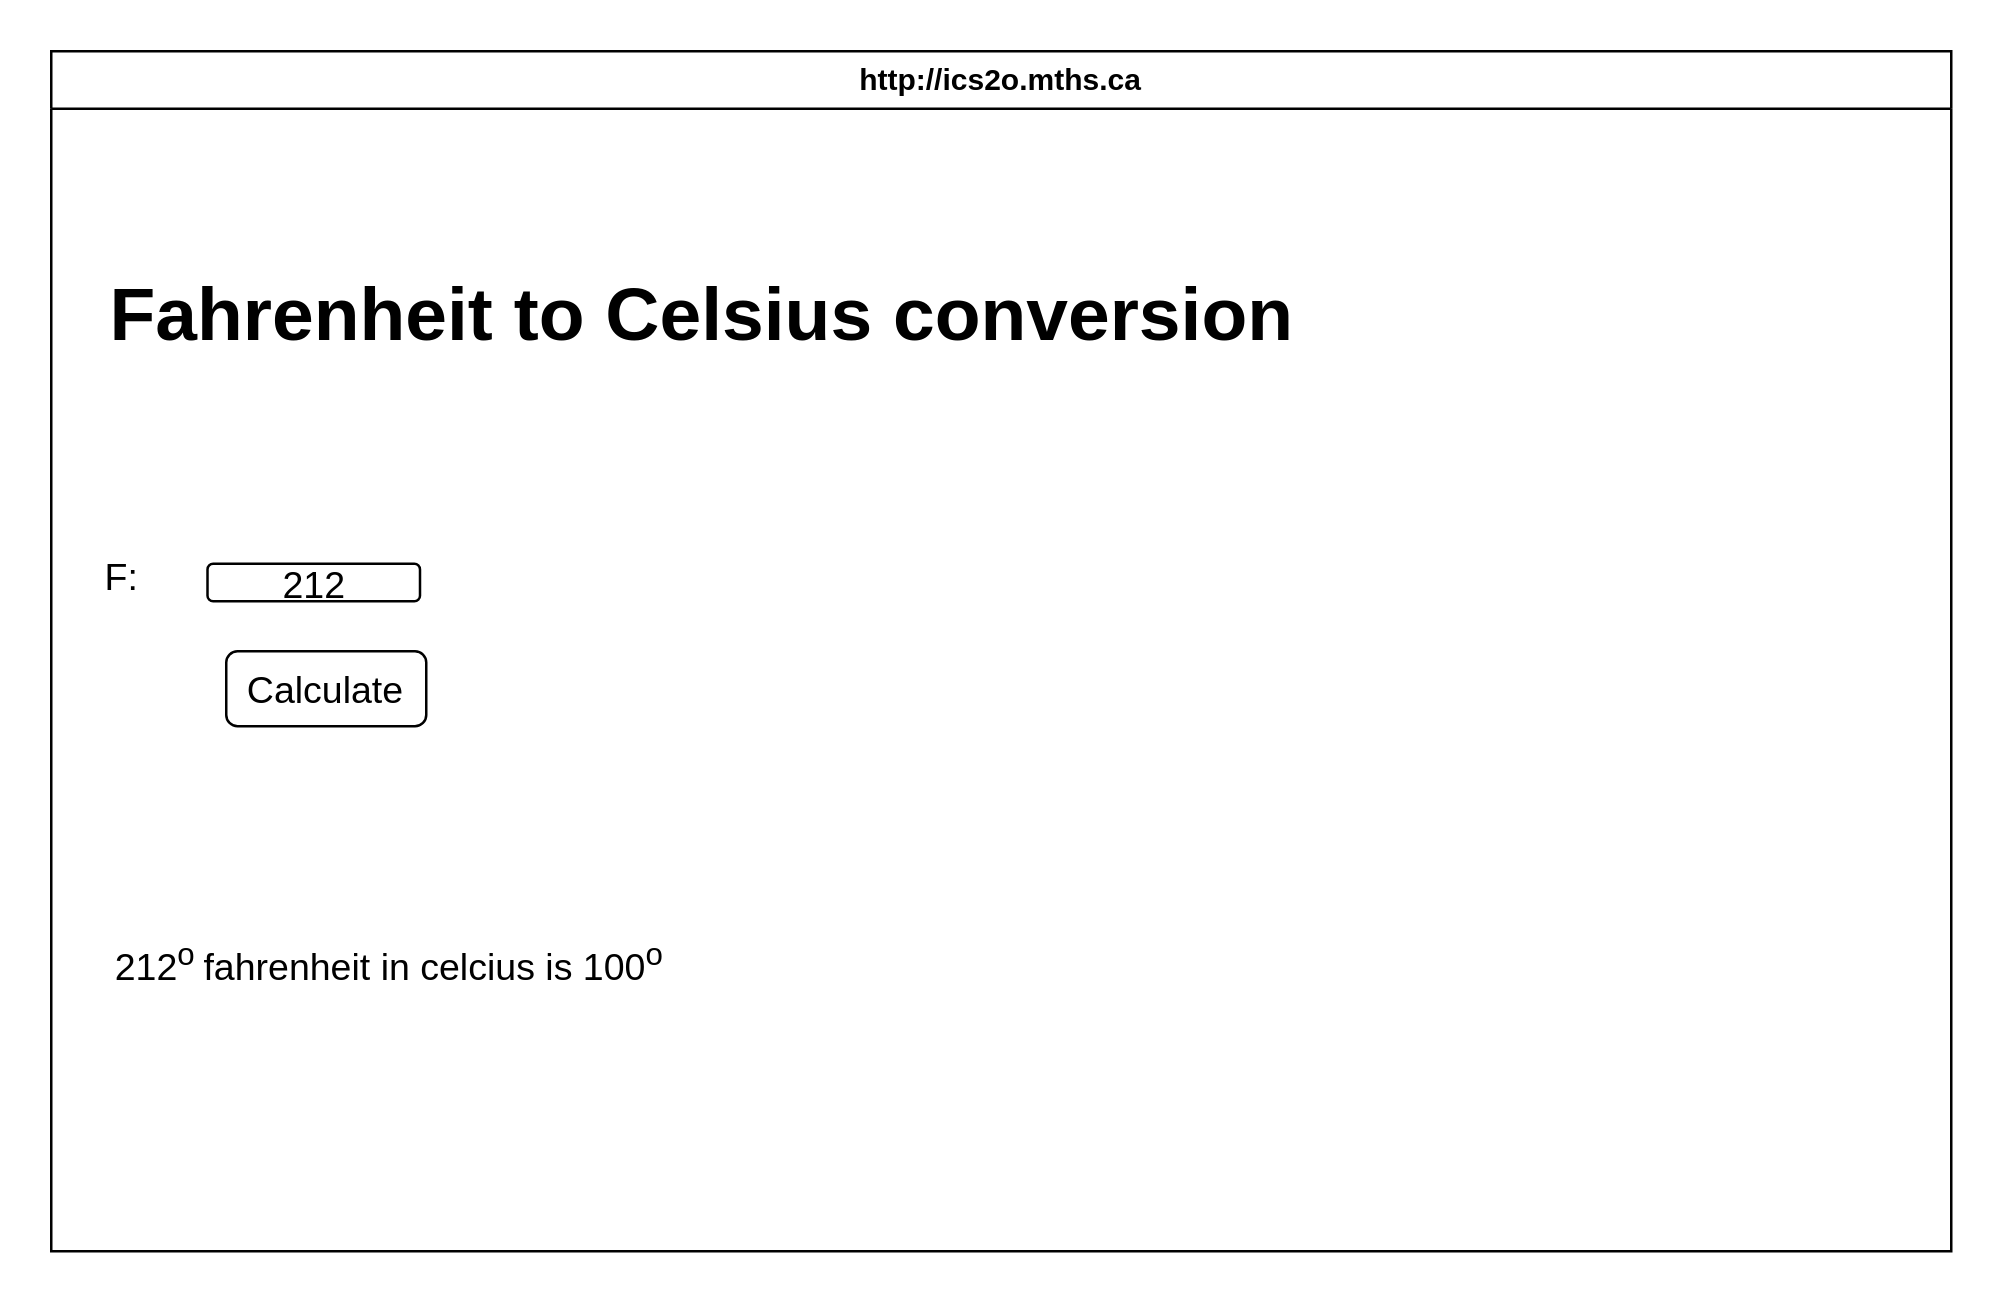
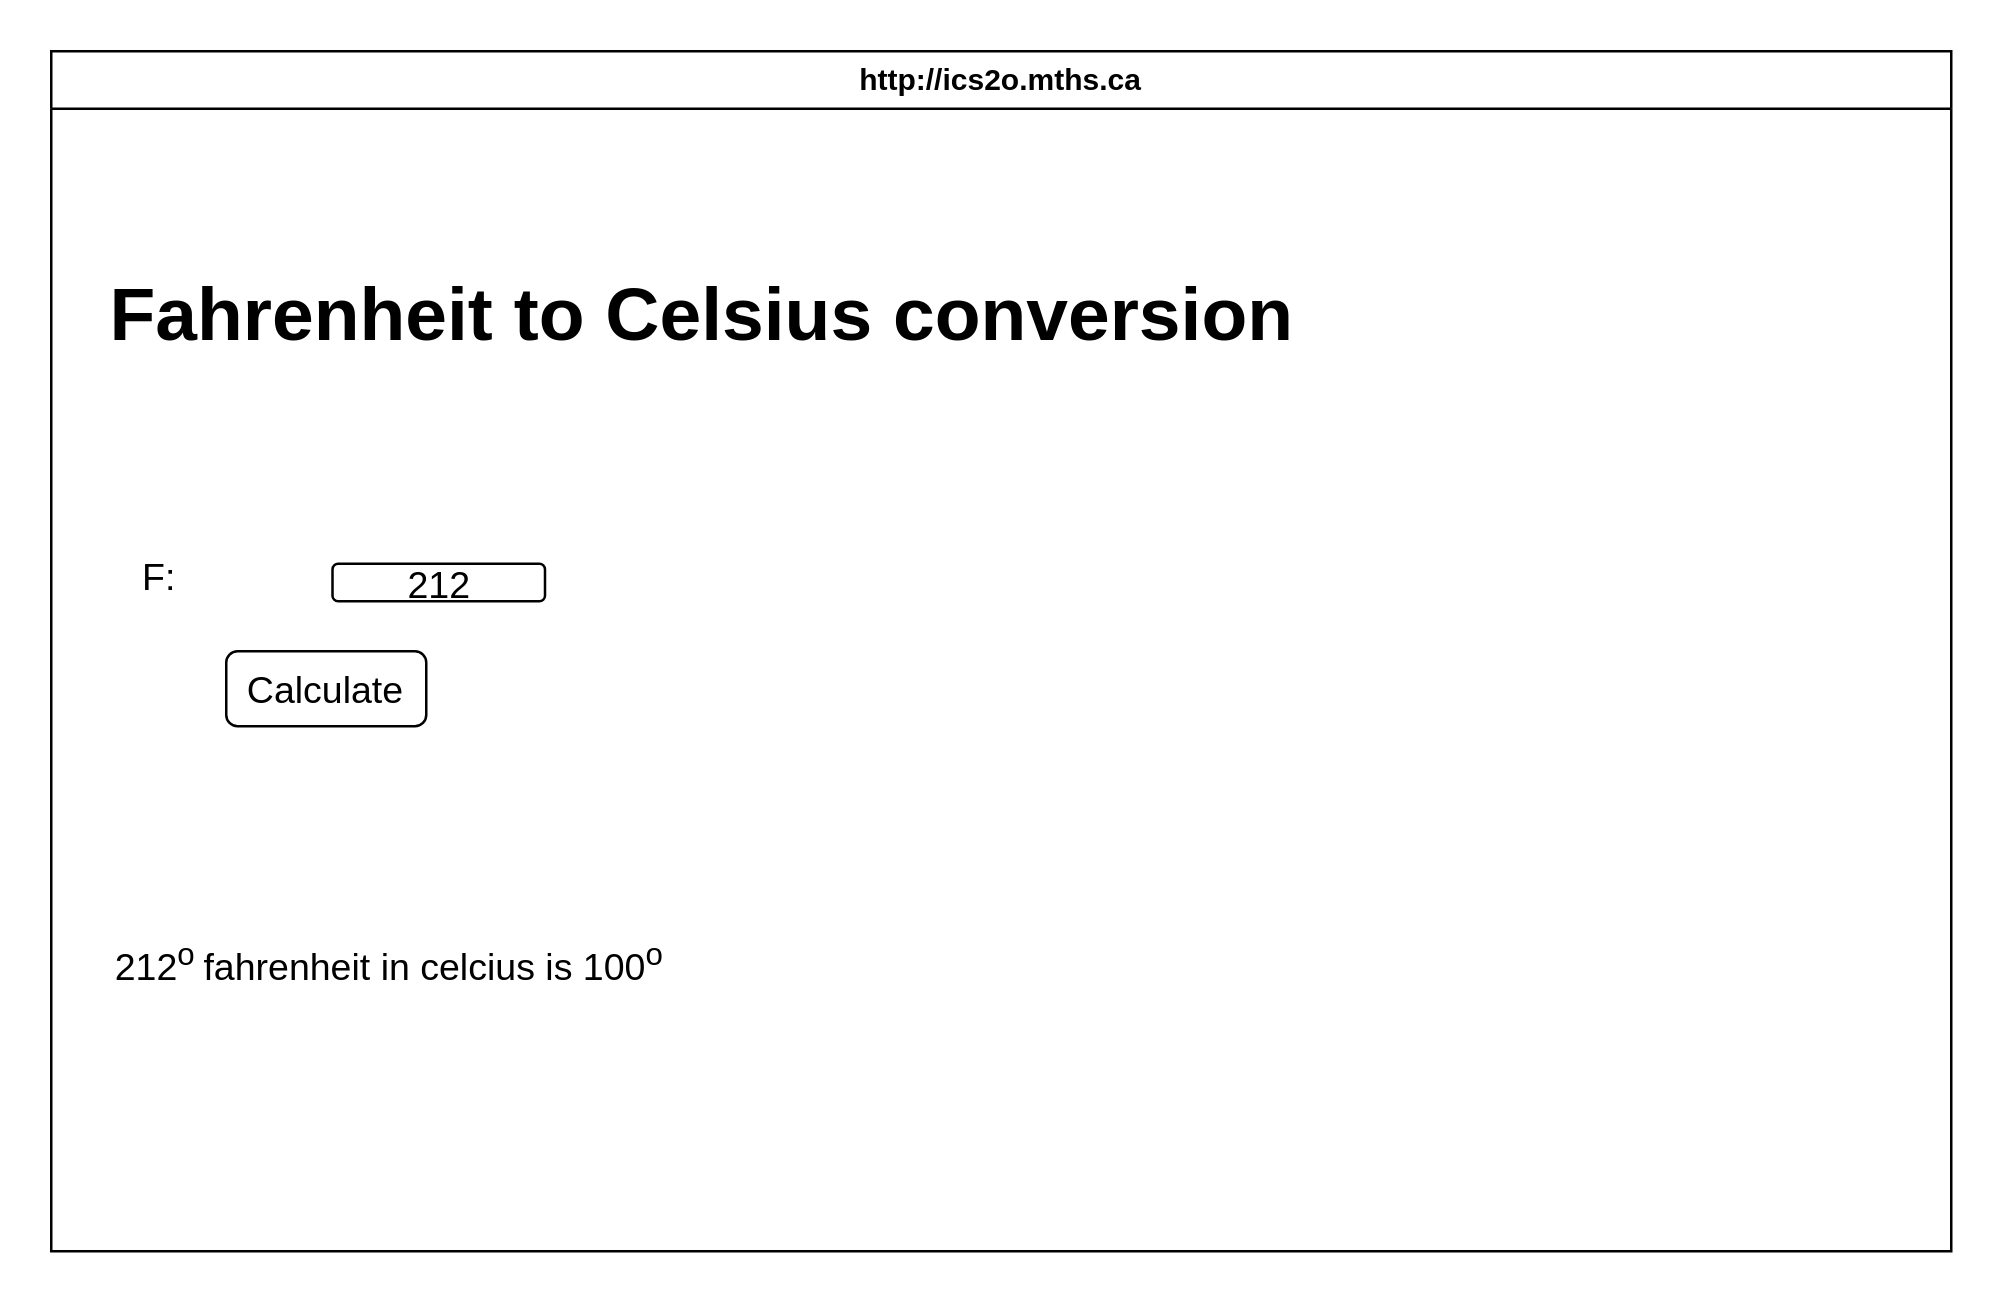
node "F:": moved (120, 576) -> (158, 576)
node "212": moved (314, 583) -> (439, 583)
